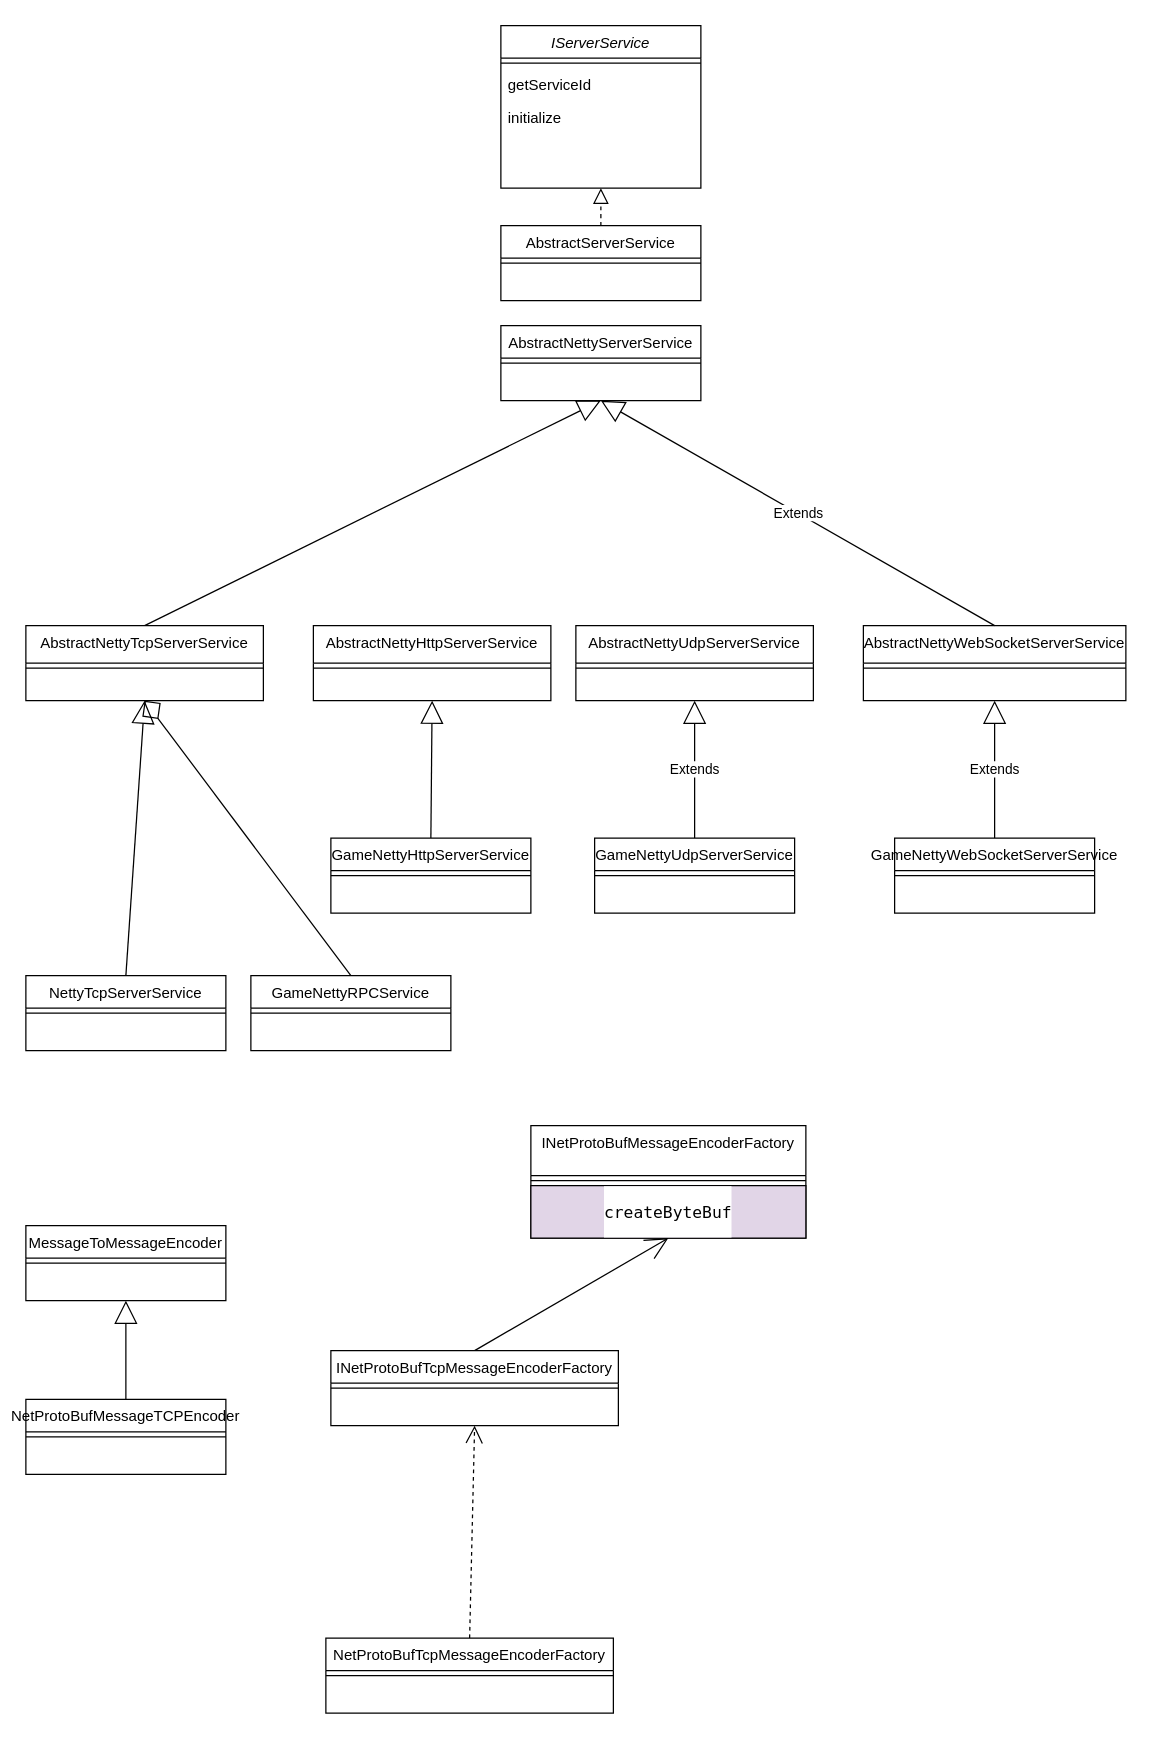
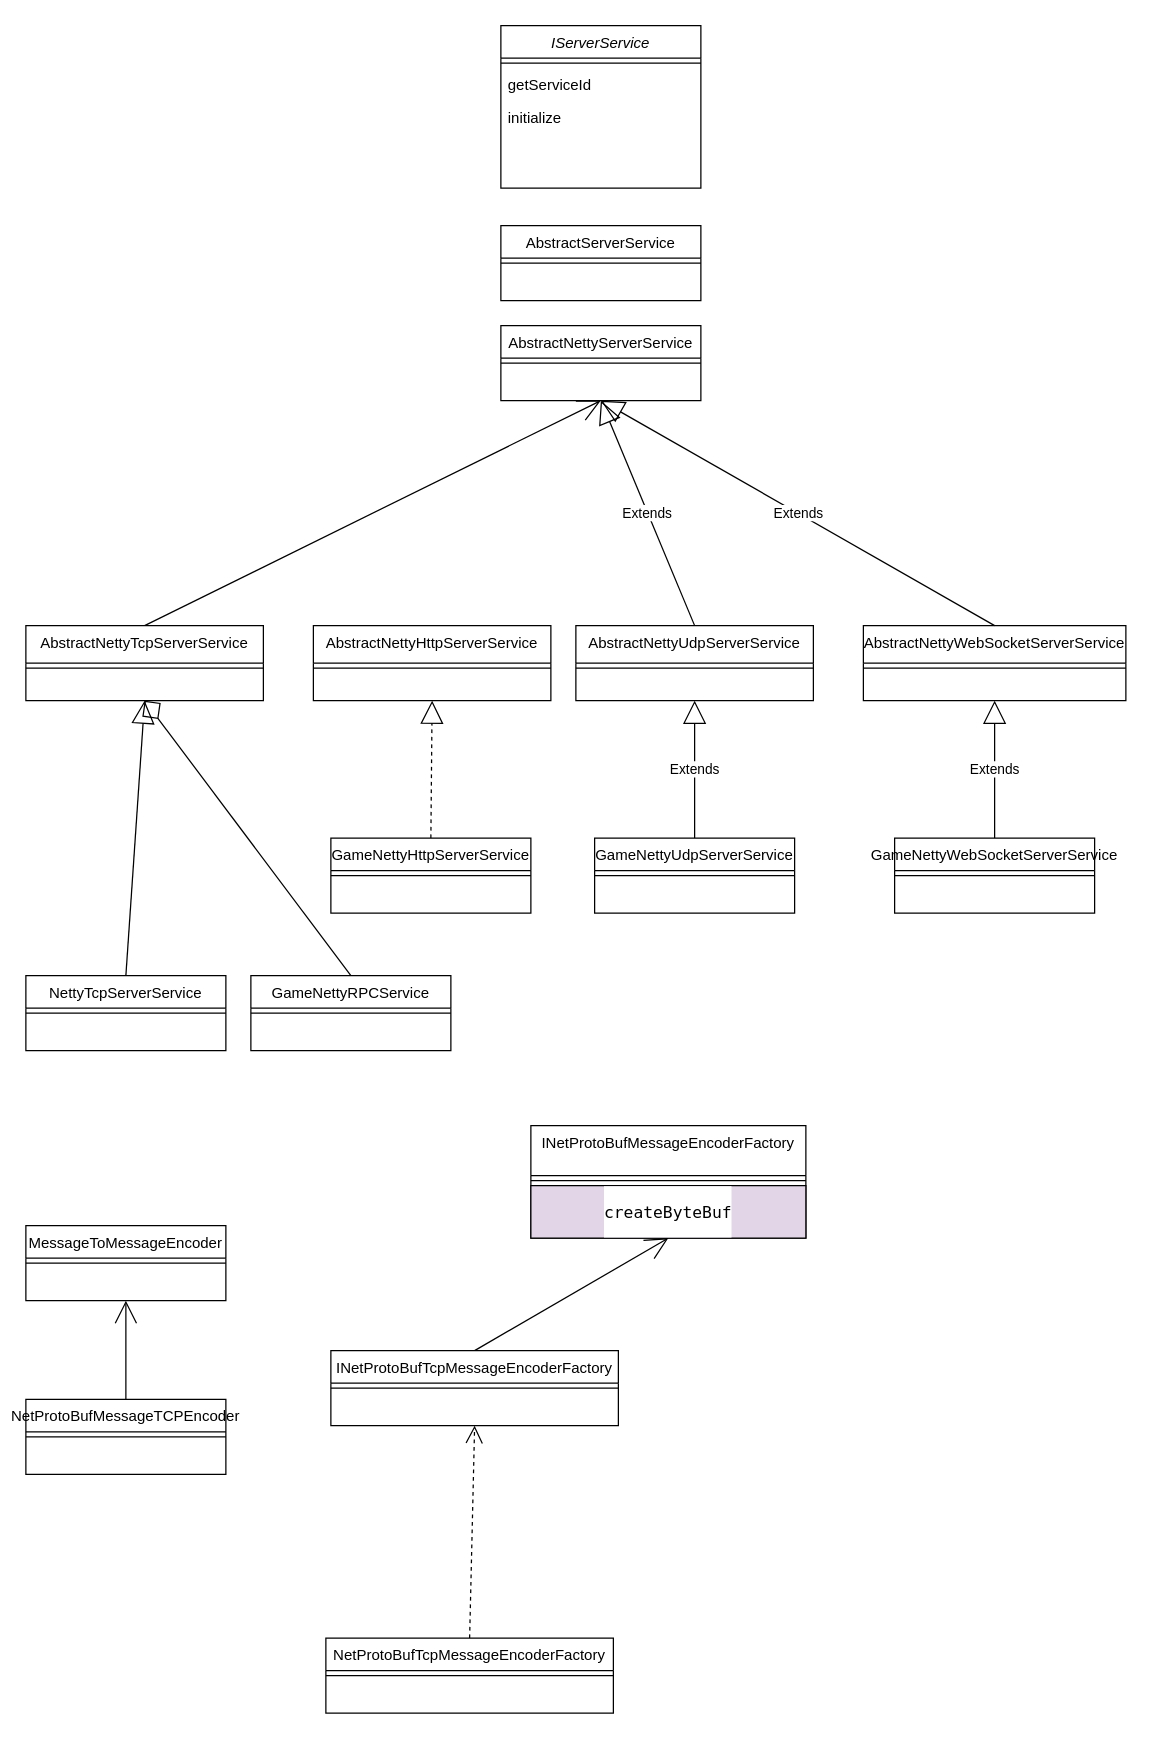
edge "AbstractServerService" -> "IServerService": removed
edge "AbstractNettyTcpServerService" -> "AbstractNettyServerService": arrowhead block -> open
edge "AbstractNettyUdpServerService" -> "AbstractNettyServerService": added, label "Extends"
edge "GameNettyHttpServerService" -> "AbstractNettyHttpServerService": style solid -> dashed
edge "NetProtoBufMessageTCPEncoder" -> "MessageToMessageEncoder": arrowhead block -> open
